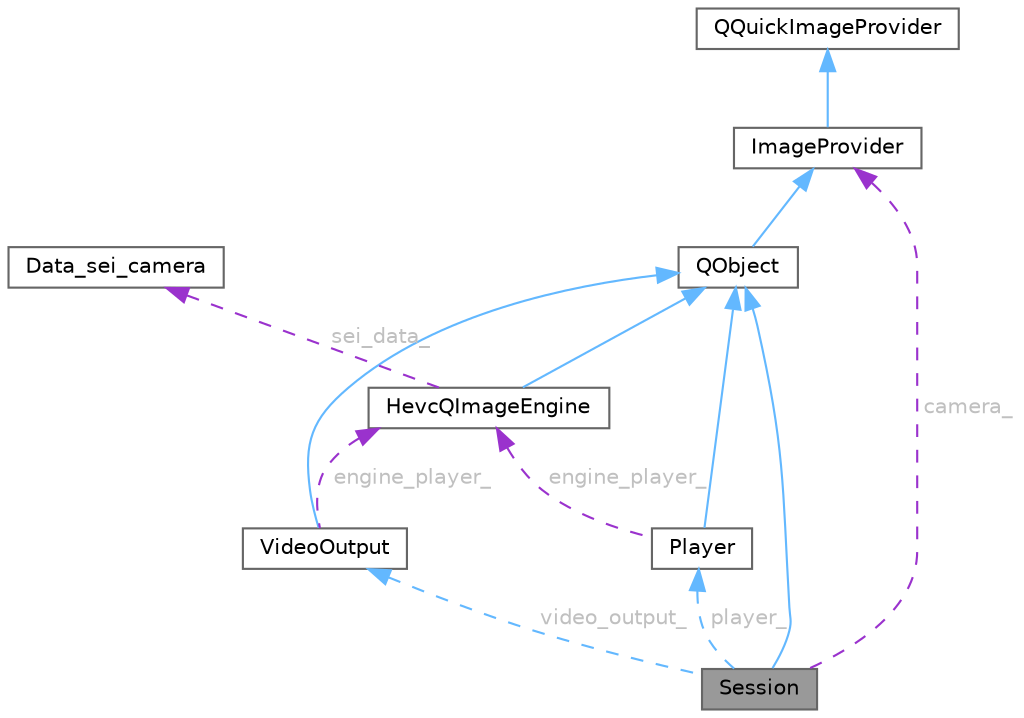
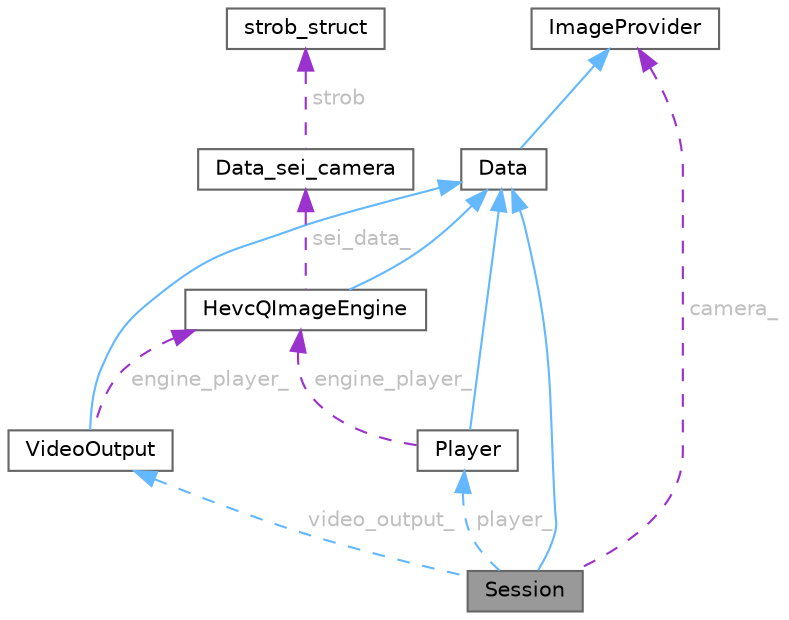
node "strob_struct": added
node "QQuickImageProvider": removed
node "QObject": label "QObject" -> "Data"
